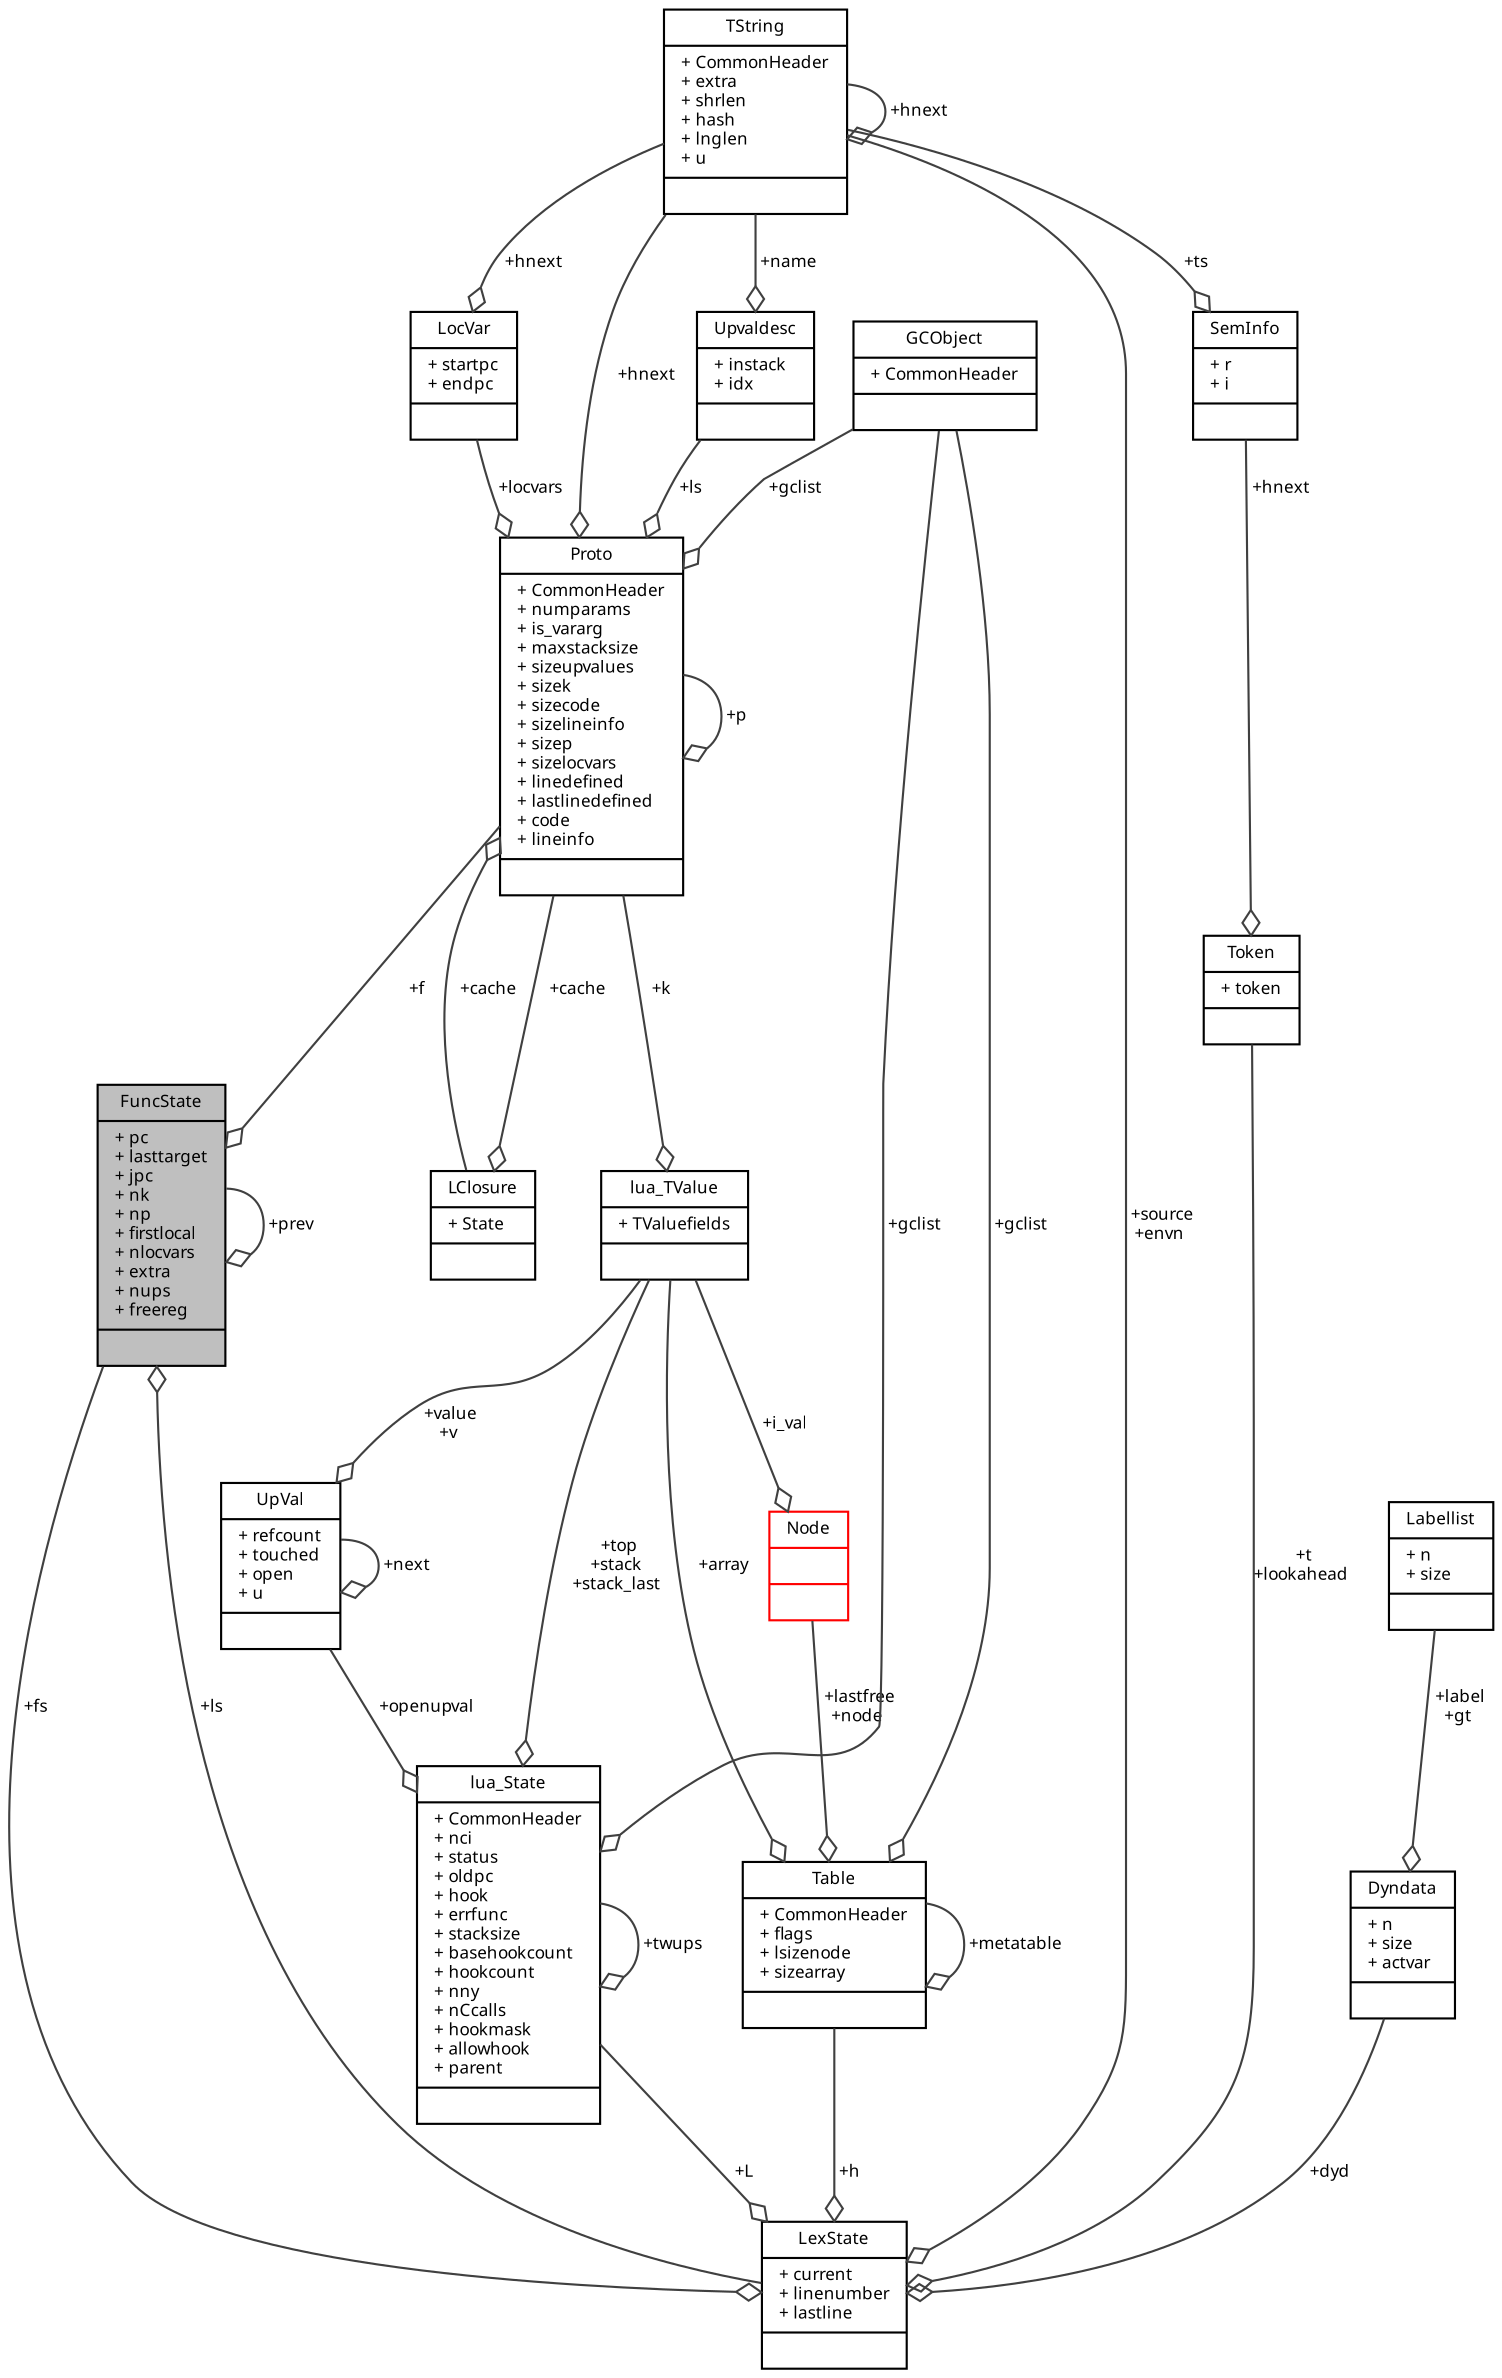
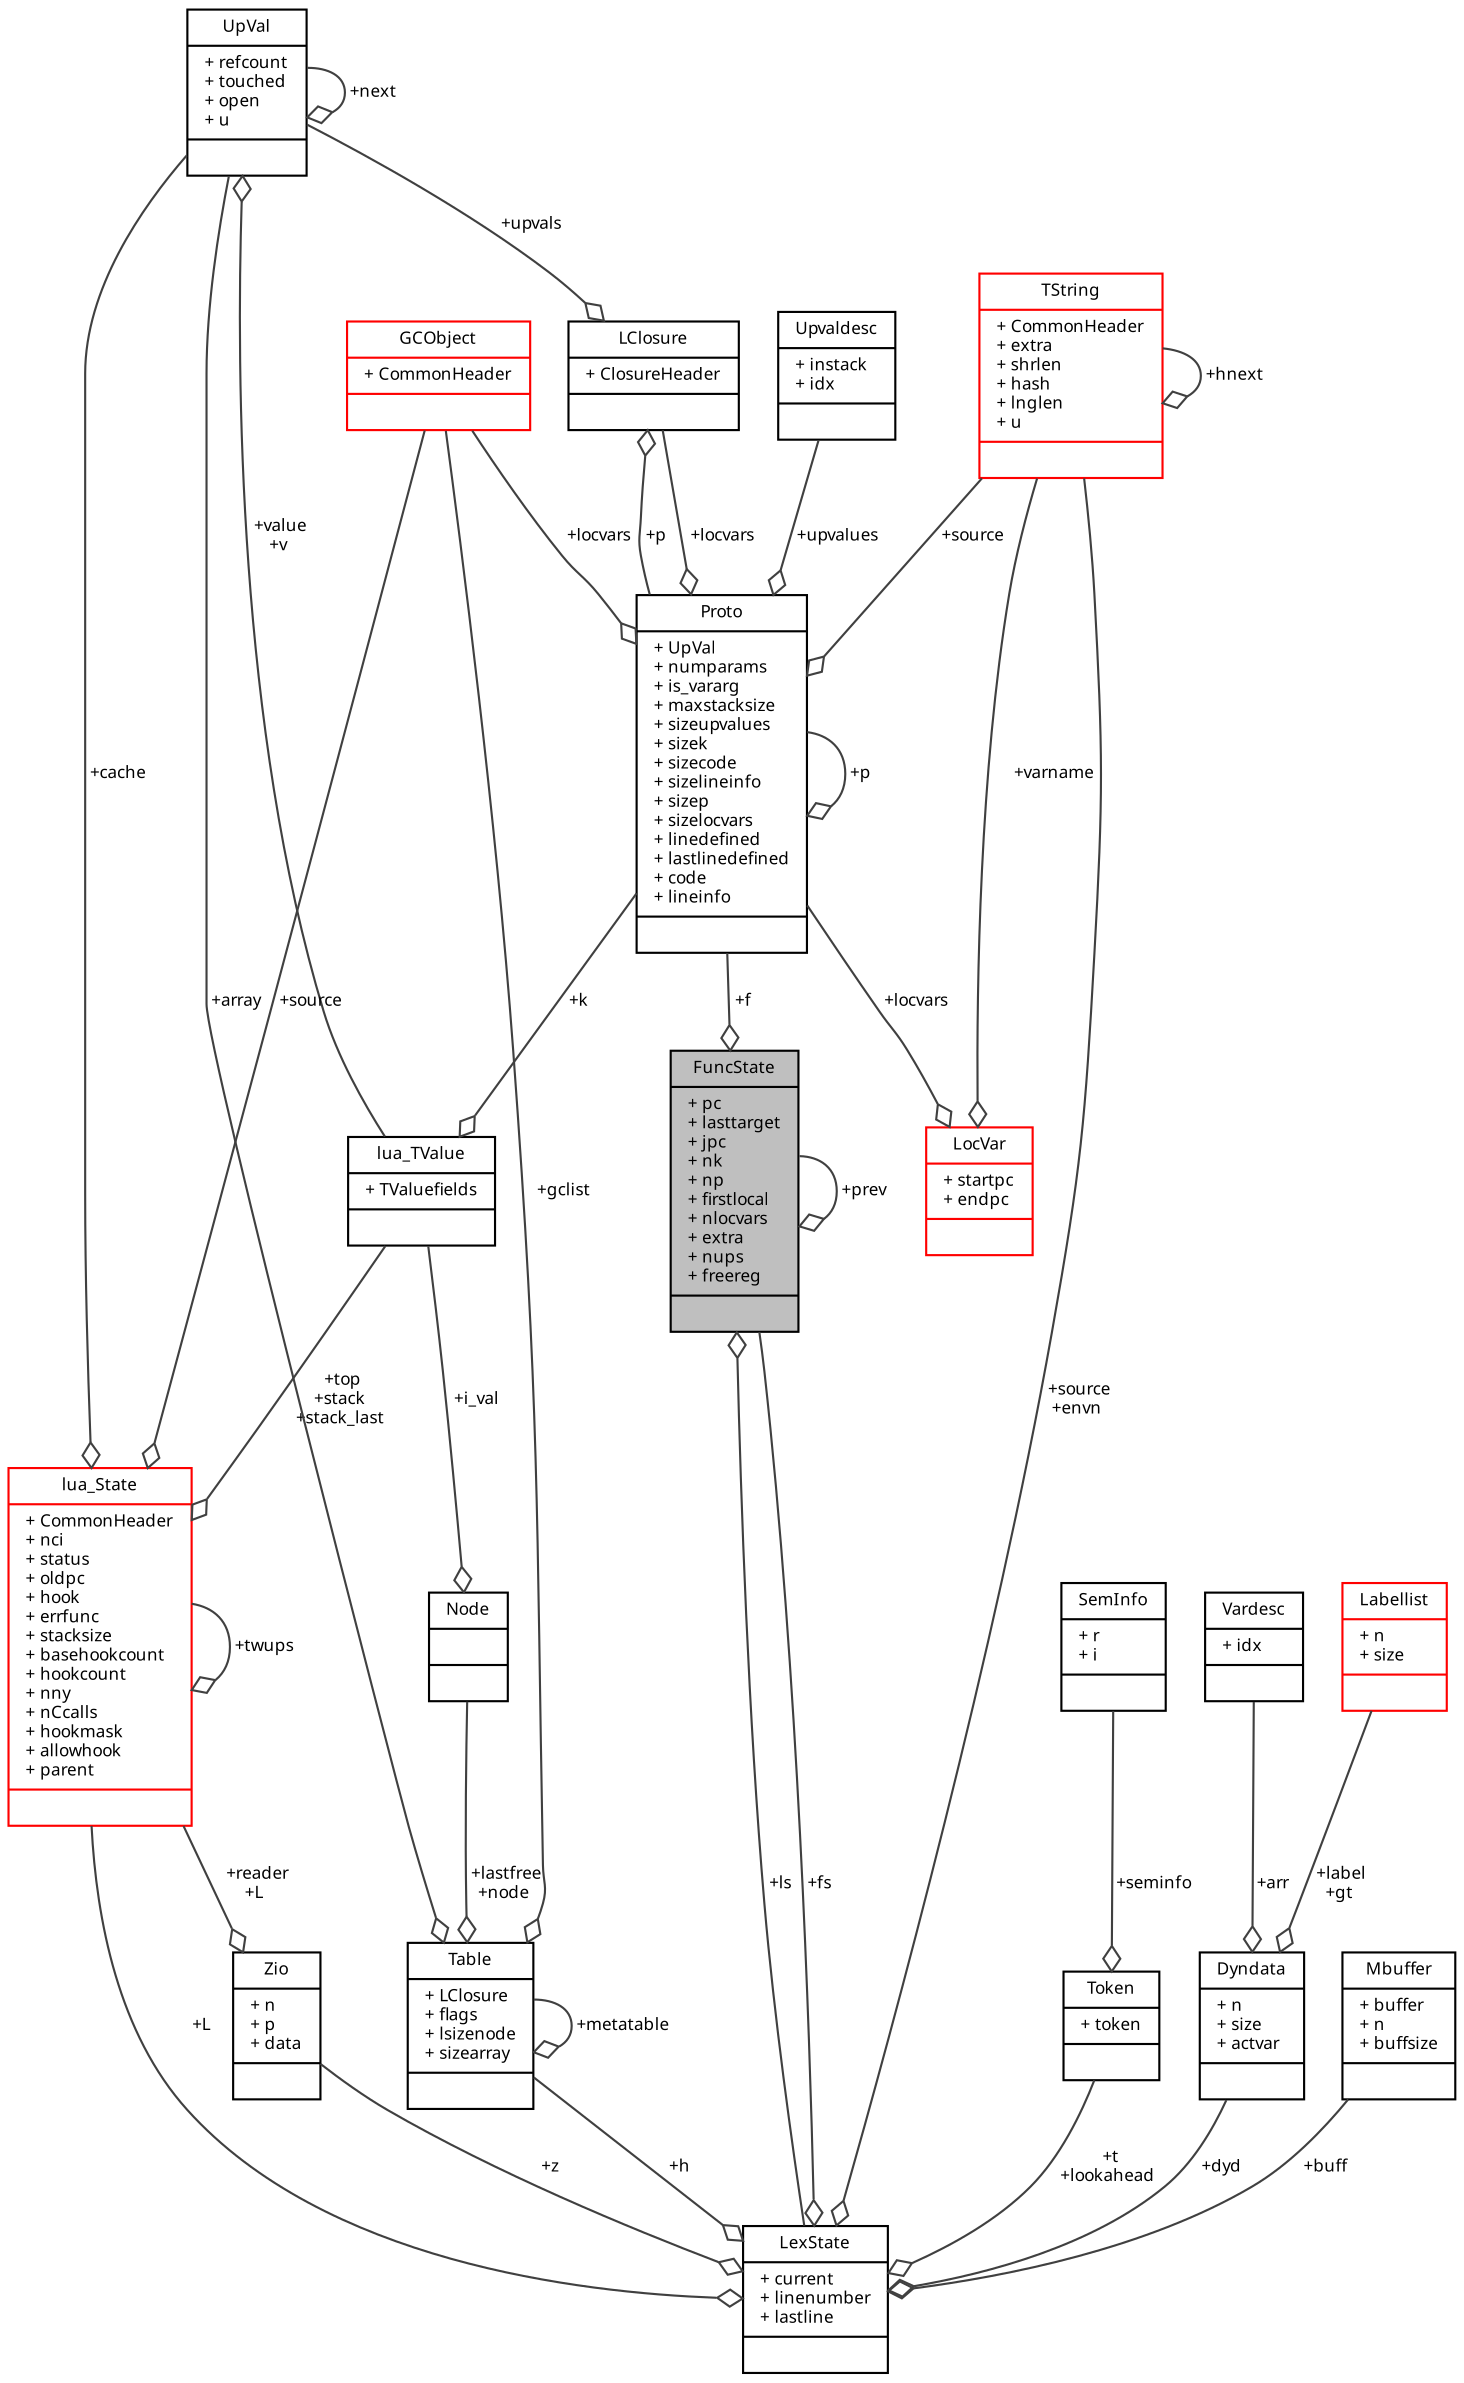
node "TString": color black -> red
edge "TString" -> "SemInfo": removed, label "+ts"
edge "UpVal" -> "LClosure": added, label "+upvals"
edge "TString" -> "Upvaldesc": removed, label "+name"
edge "TString" -> "LocVar": label " +hnext" -> " +varname"
node "LocVar": color black -> red
edge "TString" -> "Proto": label " +hnext" -> " +source"
node "GCObject": color black -> red
edge "LocVar" -> "Proto": reversed
edge "Upvaldesc" -> "Proto": label " +ls" -> " +upvalues"
edge "GCObject" -> "Proto": label " +gclist" -> " +locvars"
edge "SemInfo" -> "Token": label " +hnext" -> " +seminfo"
node "Proto": text "+ CommonHeader" -> "+ UpVal"
edge "LClosure" -> "Proto": label " +cache" -> " +locvars"
edge "Proto" -> "LClosure": label " +cache" -> " +p"
node "LClosure": text "+ State" -> "+ ClosureHeader"
edge "GCObject" -> "lua_State": label " +gclist" -> " +source"
node "Node": color red -> black
node "Labellist": color black -> red
edge "lua_TValue" -> "Table": now "UpVal" -> "Table"
node "Vardesc": added
edge "UpVal" -> "lua_State": label " +openupval" -> " +cache"
node "Table": text "+ CommonHeader" -> "+ LClosure"
node "lua_State": color black -> red
node "Zio": added
node "Mbuffer": added
